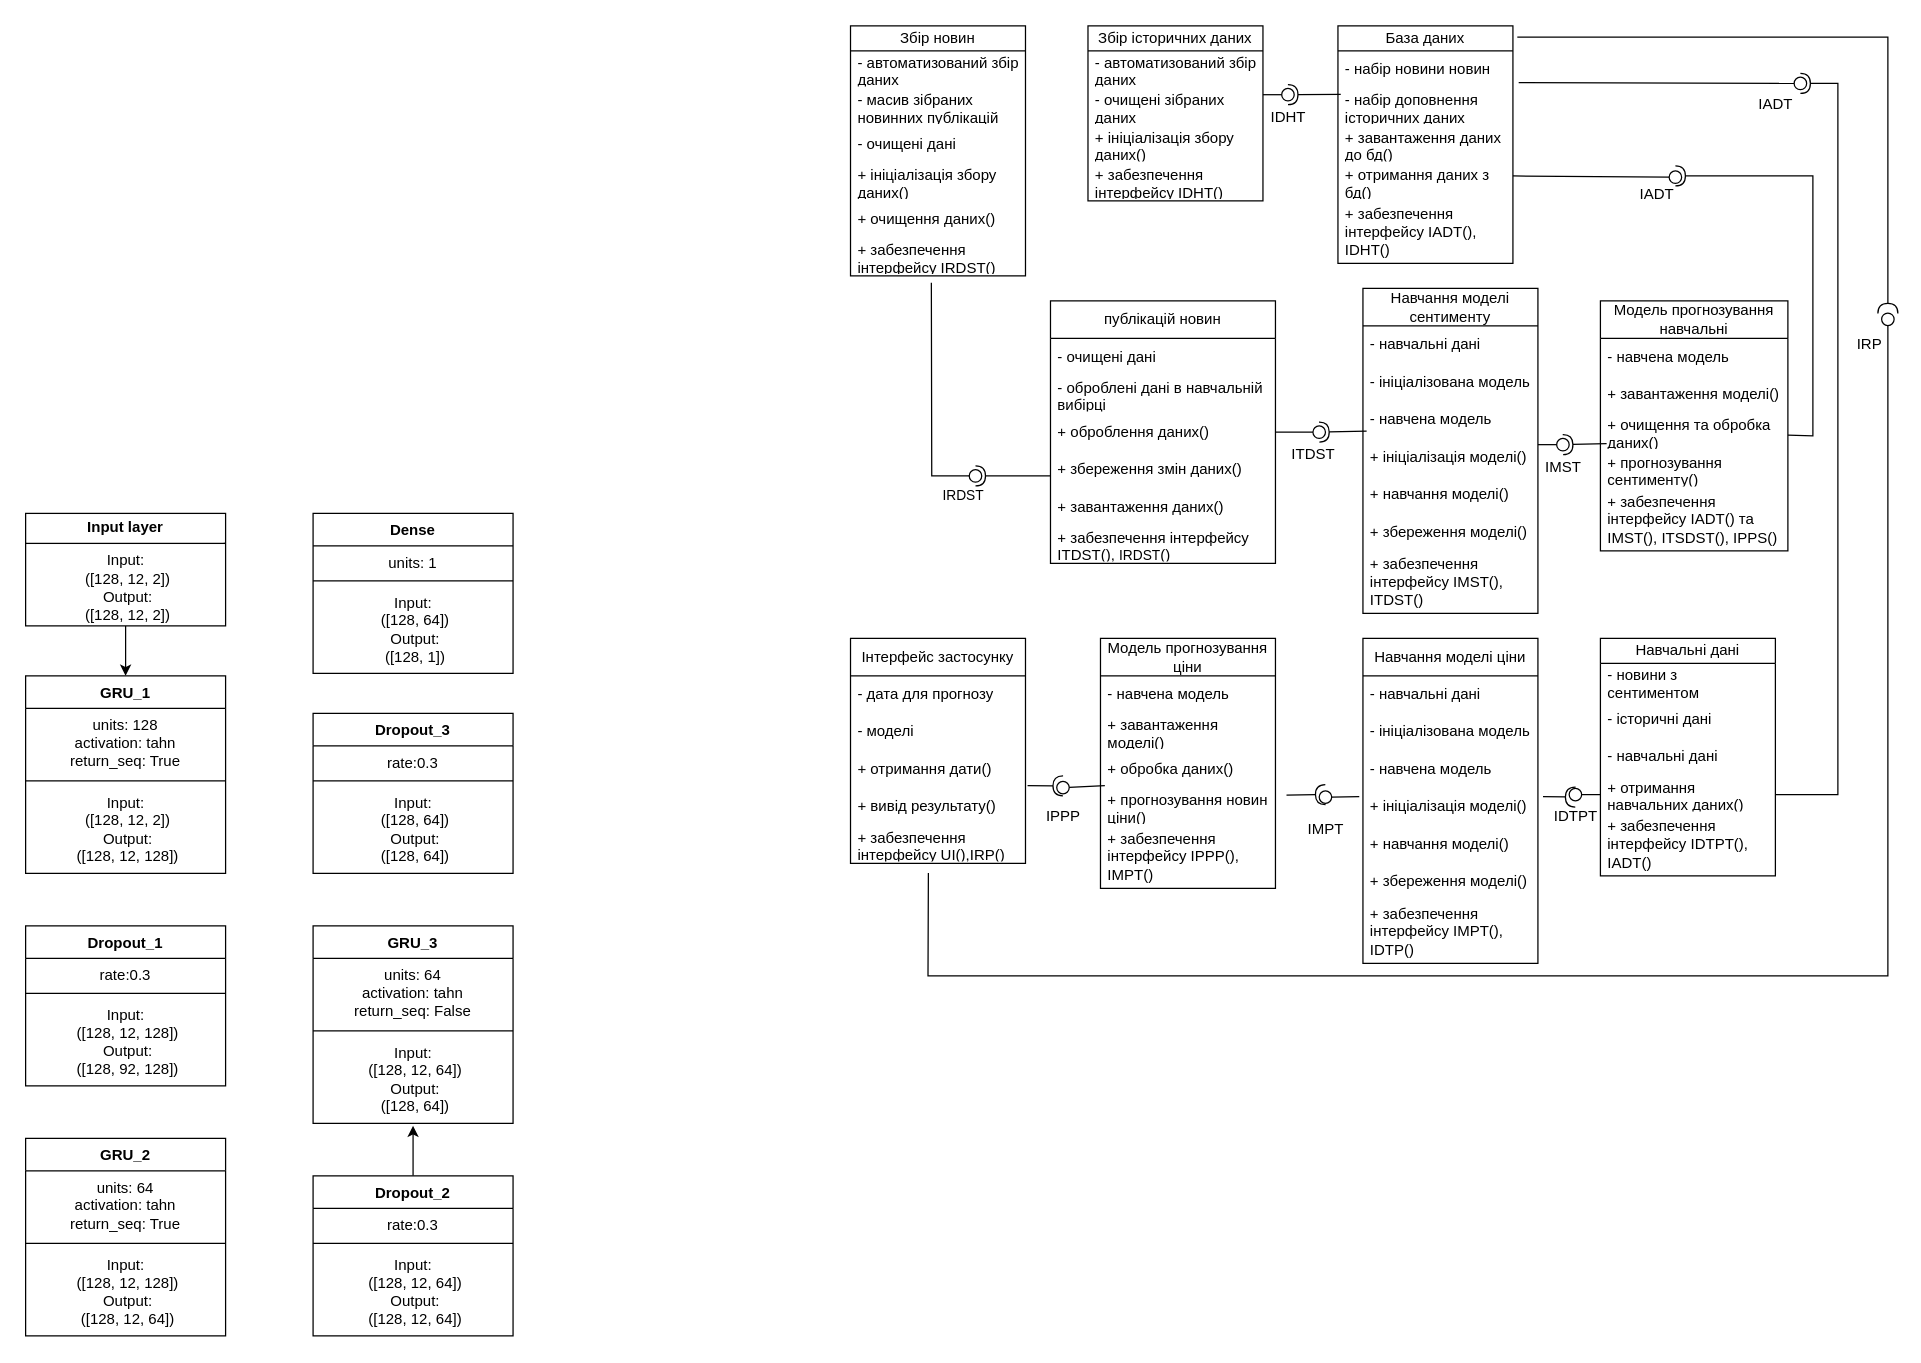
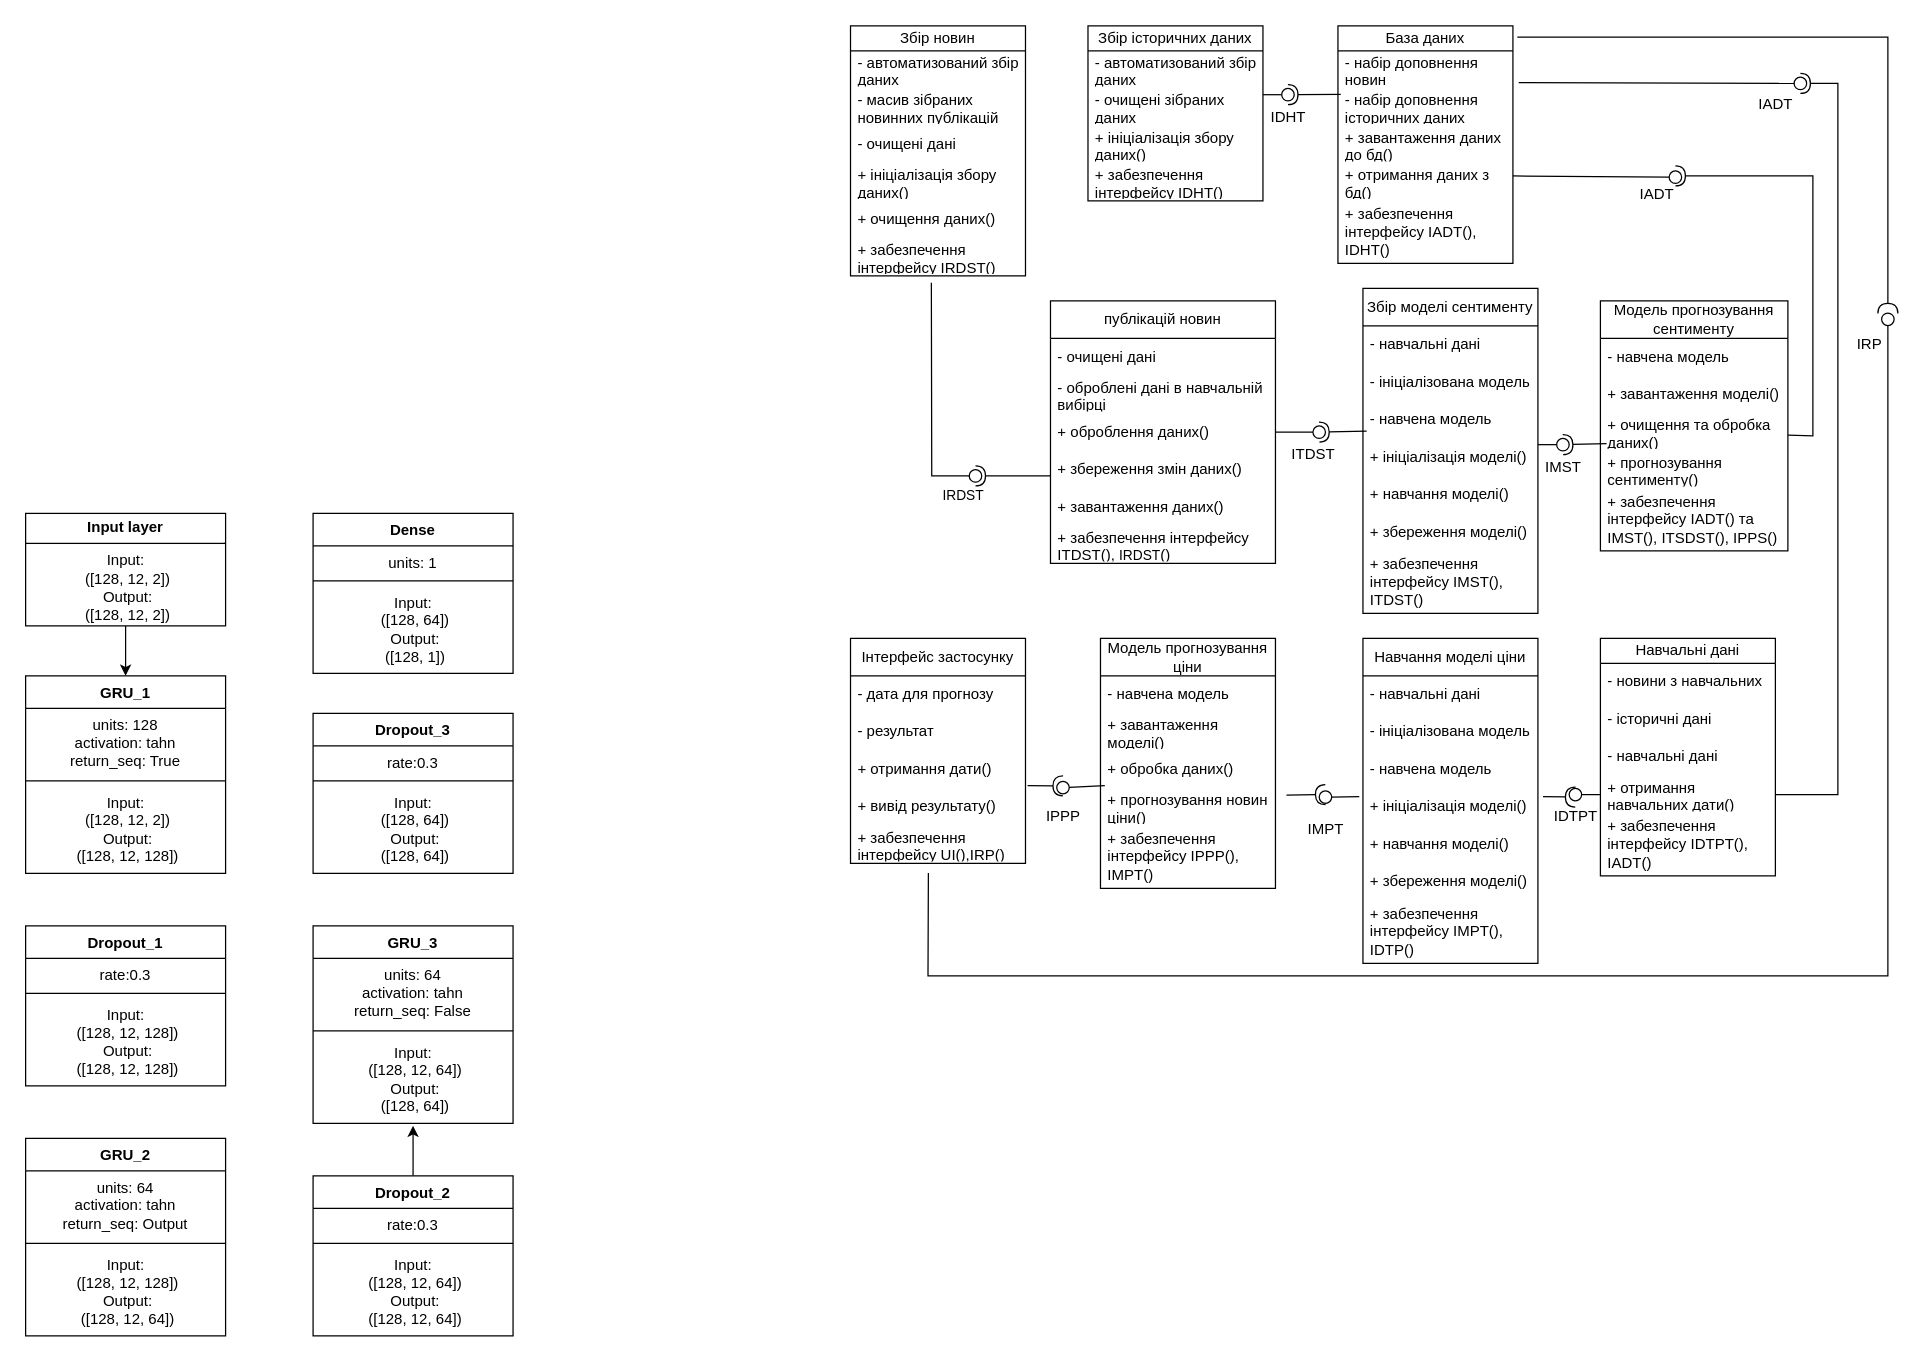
node "- набір новини новин": label "- набір новини новин" -> "- набір доповнення новин"
node "Навчання моделі сентименту": label "Навчання моделі сентименту" -> "Збір моделі сентименту"
node "Модель прогнозування навчальні": label "Модель прогнозування навчальні" -> "Модель прогнозування сентименту"
node "- новини з сентиментом": label "- новини з сентиментом" -> "- новини з навчальних"
node "- моделі": label "- моделі" -> "- результат"
node "+ отримання навчальних даних()": label "+ отримання навчальних даних()" -> "+ отримання навчальних дати()"
node "Input: ([128, 12, 128]) Output: ([128, 92, 128])": label "Input: ([128, 12, 128]) Output: ([128, 92, 128])" -> "Input: ([128, 12, 128]) Output: ([128, 12, 128])"
node "units: 64 activation: tahn return_seq: True": label "units: 64 activation: tahn return_seq: True" -> "units: 64 activation: tahn return_seq: Output"
